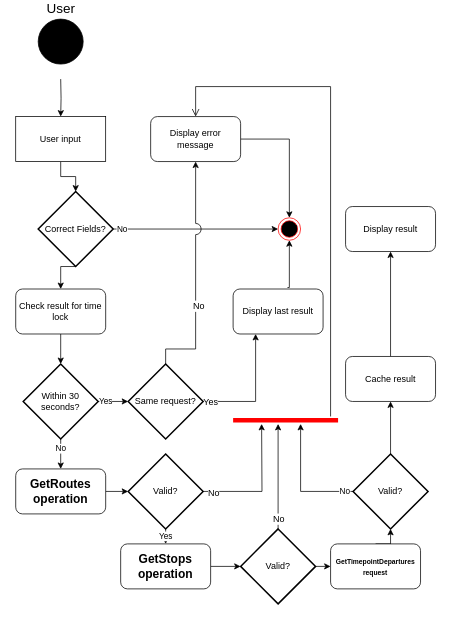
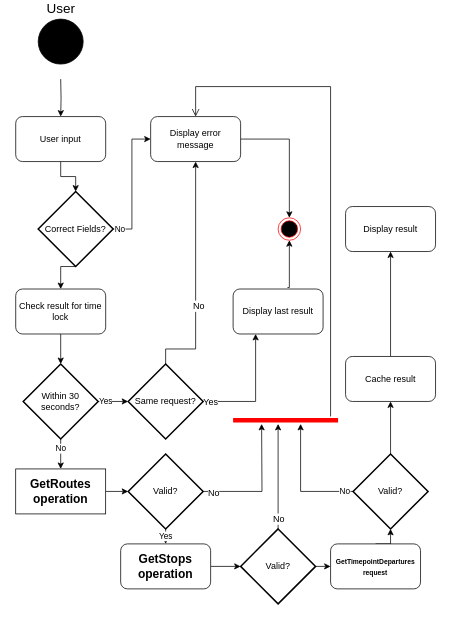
node "User input": shape rectangle -> rounded rectangle
edge "Correct Fields?" -> "End": now "Correct Fields?" -> "Display error message"
node "GetRoutes operation": shape rounded rectangle -> rectangle
